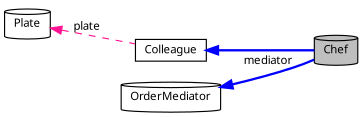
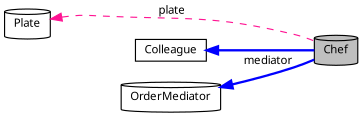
edge "Colleague" -> "Plate": now "Chef" -> "Plate"
